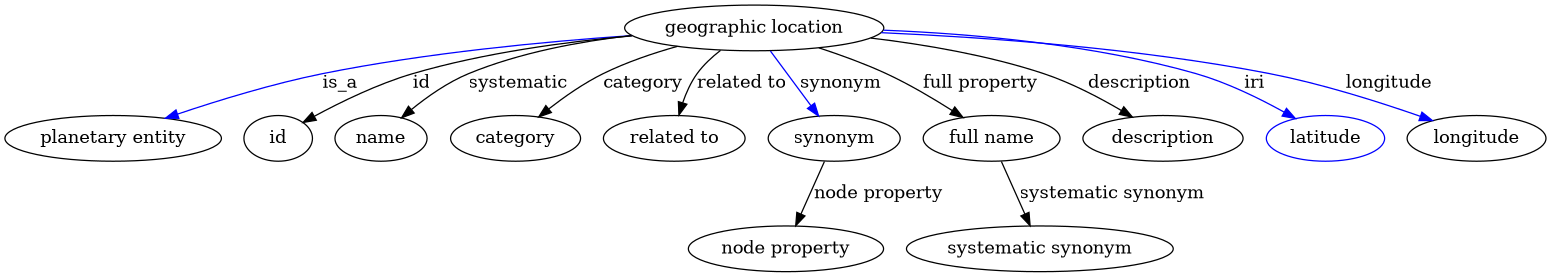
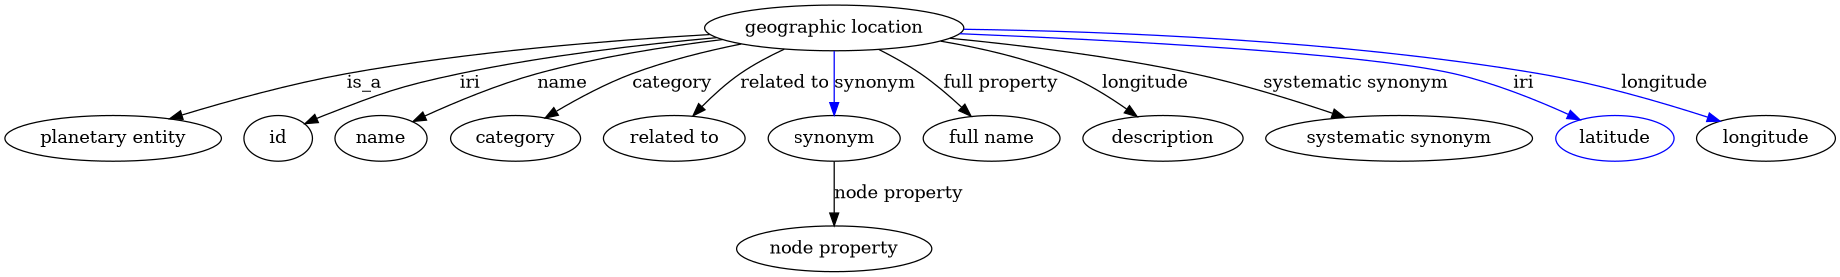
edge "geographic location" -> "planetary entity": color blue -> black
edge "geographic location" -> "id": label "id" -> "iri"
edge "geographic location" -> "name": label "systematic" -> "name"
edge "geographic location" -> "description": label "description" -> "longitude"
edge "full name" -> "systematic synonym": now "geographic location" -> "systematic synonym"
